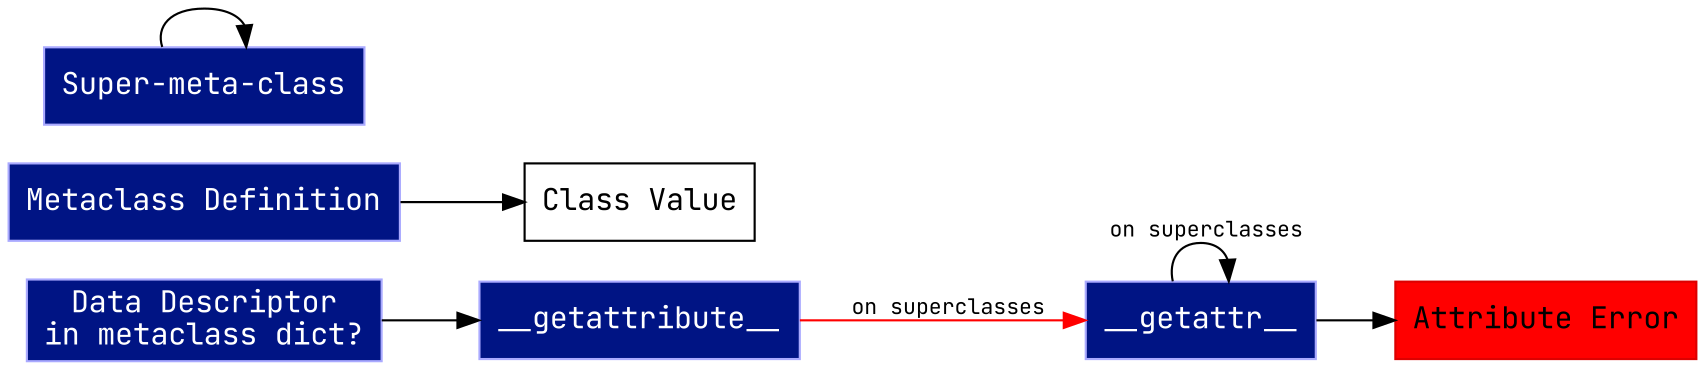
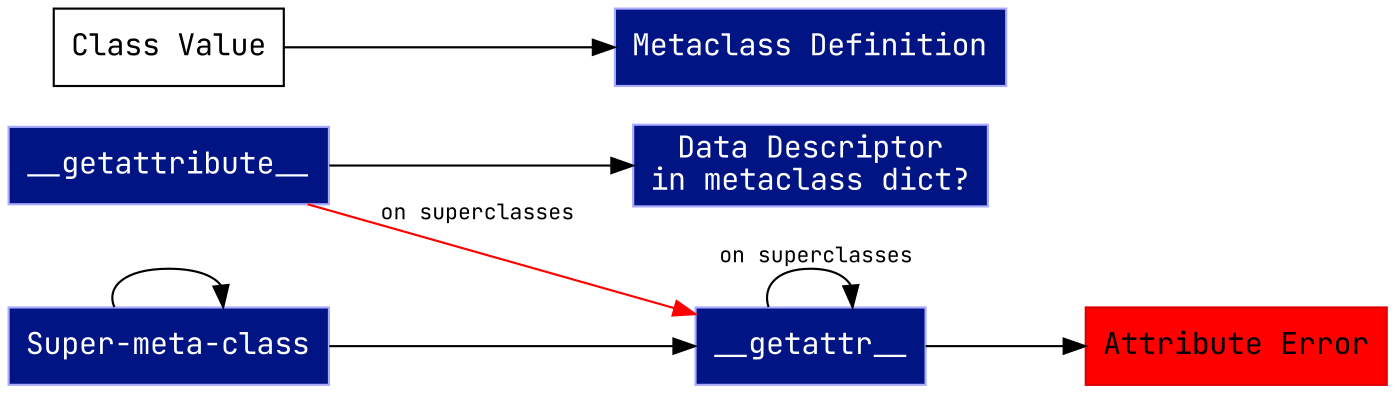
edge "Metaclass Definition" -> "Class Value": reversed
edge "Data Descriptor in metaclass dict?" -> "__getattribute__": reversed
edge "Super-meta-class" -> "__getattr__": added
